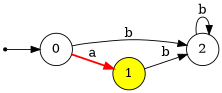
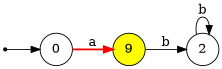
edge "0" -> "2": removed, label "b"
node "1": label "1" -> "9"
